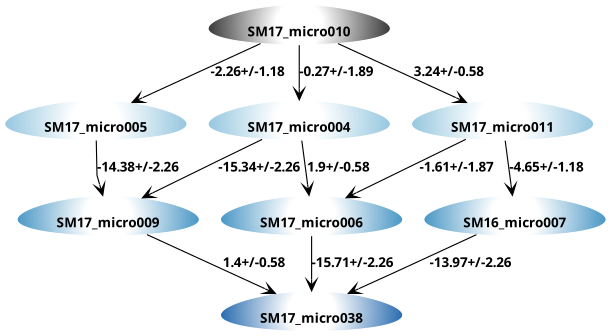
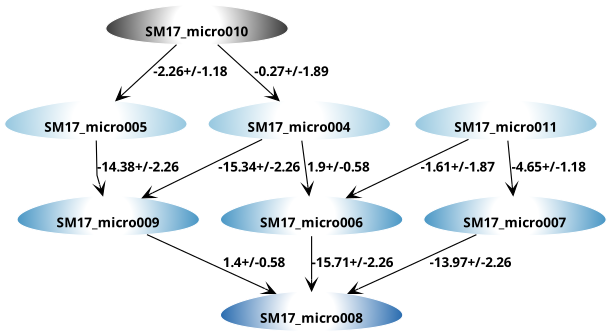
edge "SM17_micro010" -> "SM17_micro011": removed, label "3.24+/-0.58"
node "SM16_micro007": label "SM16_micro007" -> "SM17_micro007"
node "SM17_micro038": label "SM17_micro038" -> "SM17_micro008"
